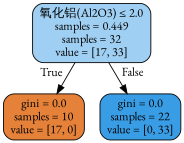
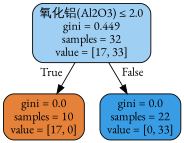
node "氧化铝(Al2O3) ≤ 2.0": text "samples = 0.449" -> "gini = 0.449"
